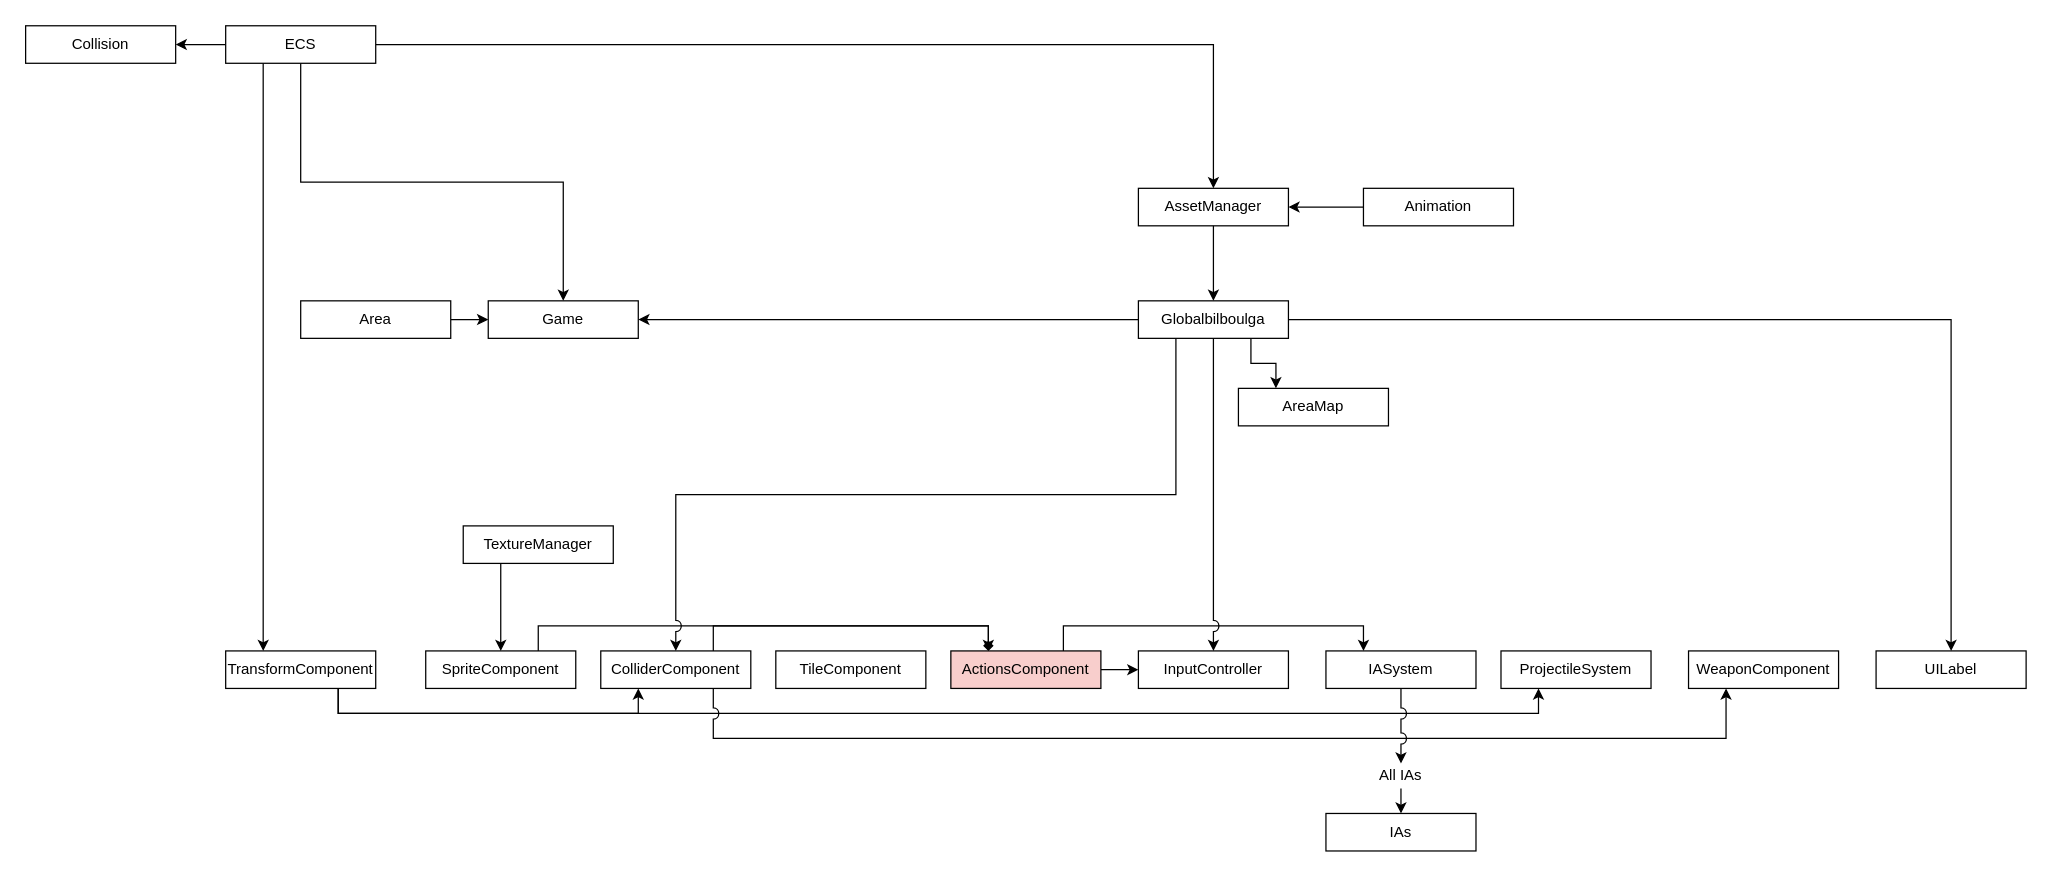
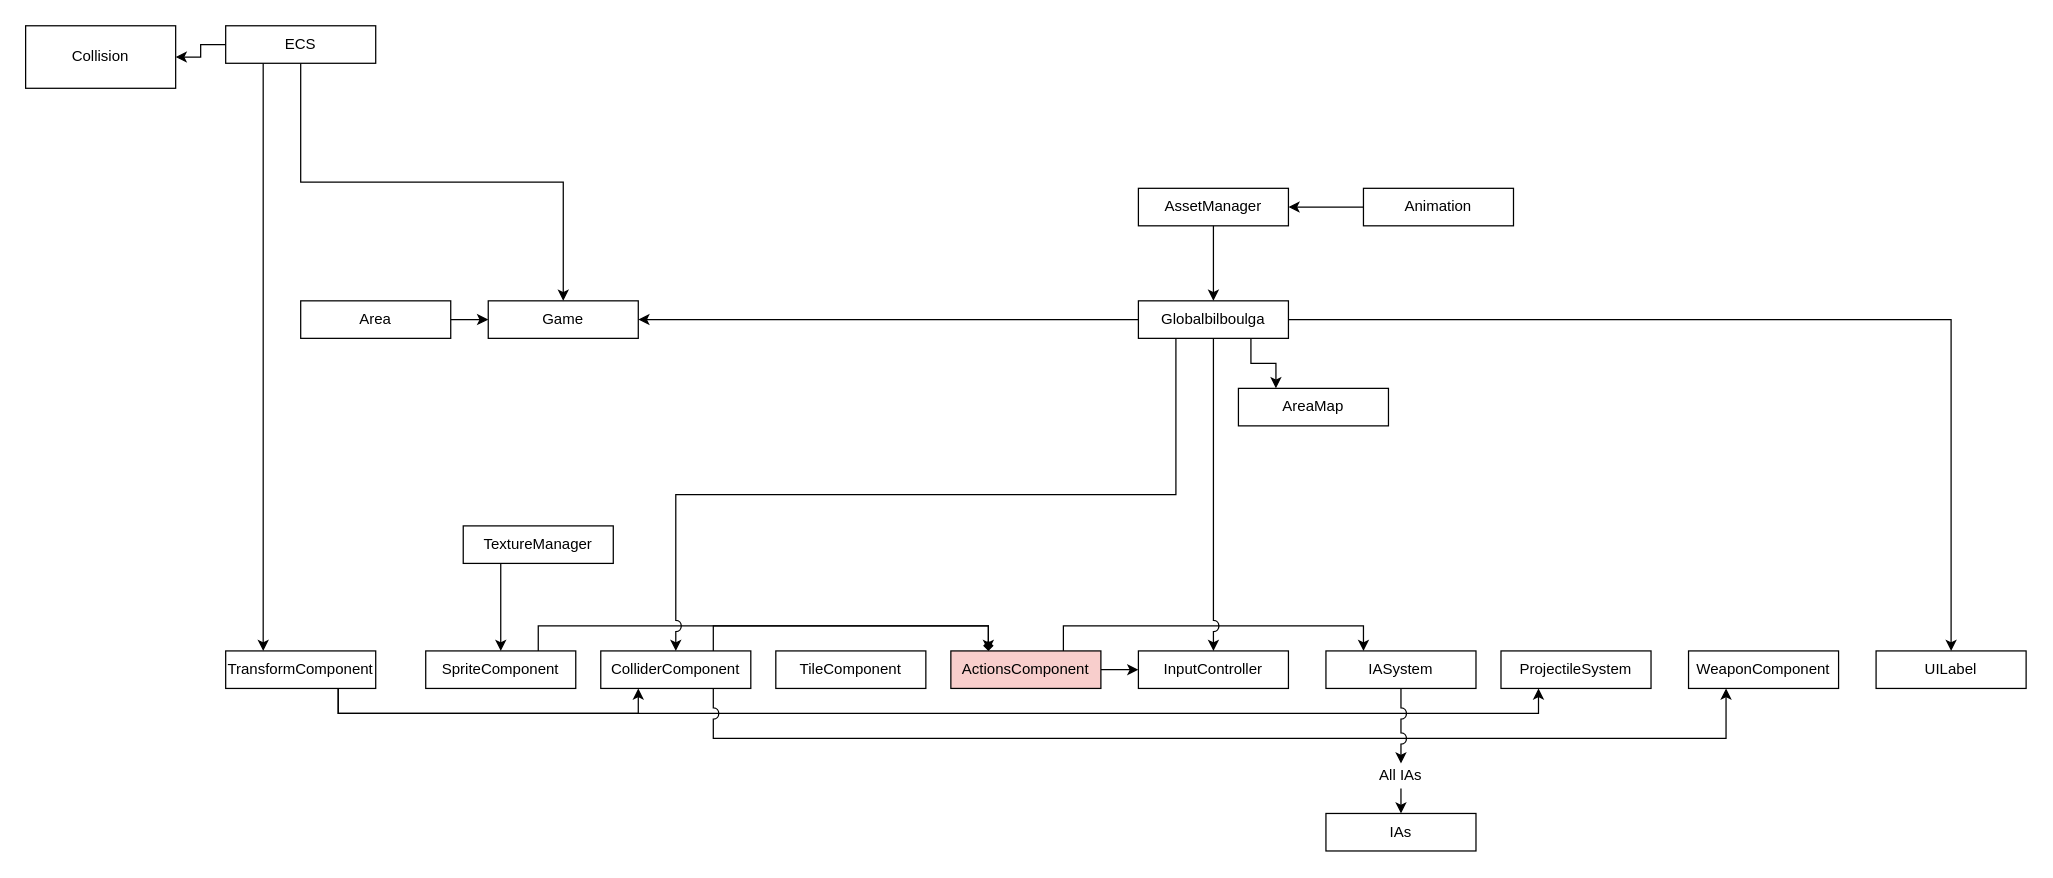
node "Collision": size 150x38 -> 150x63
edge "ECS" -> "AssetManager": removed
